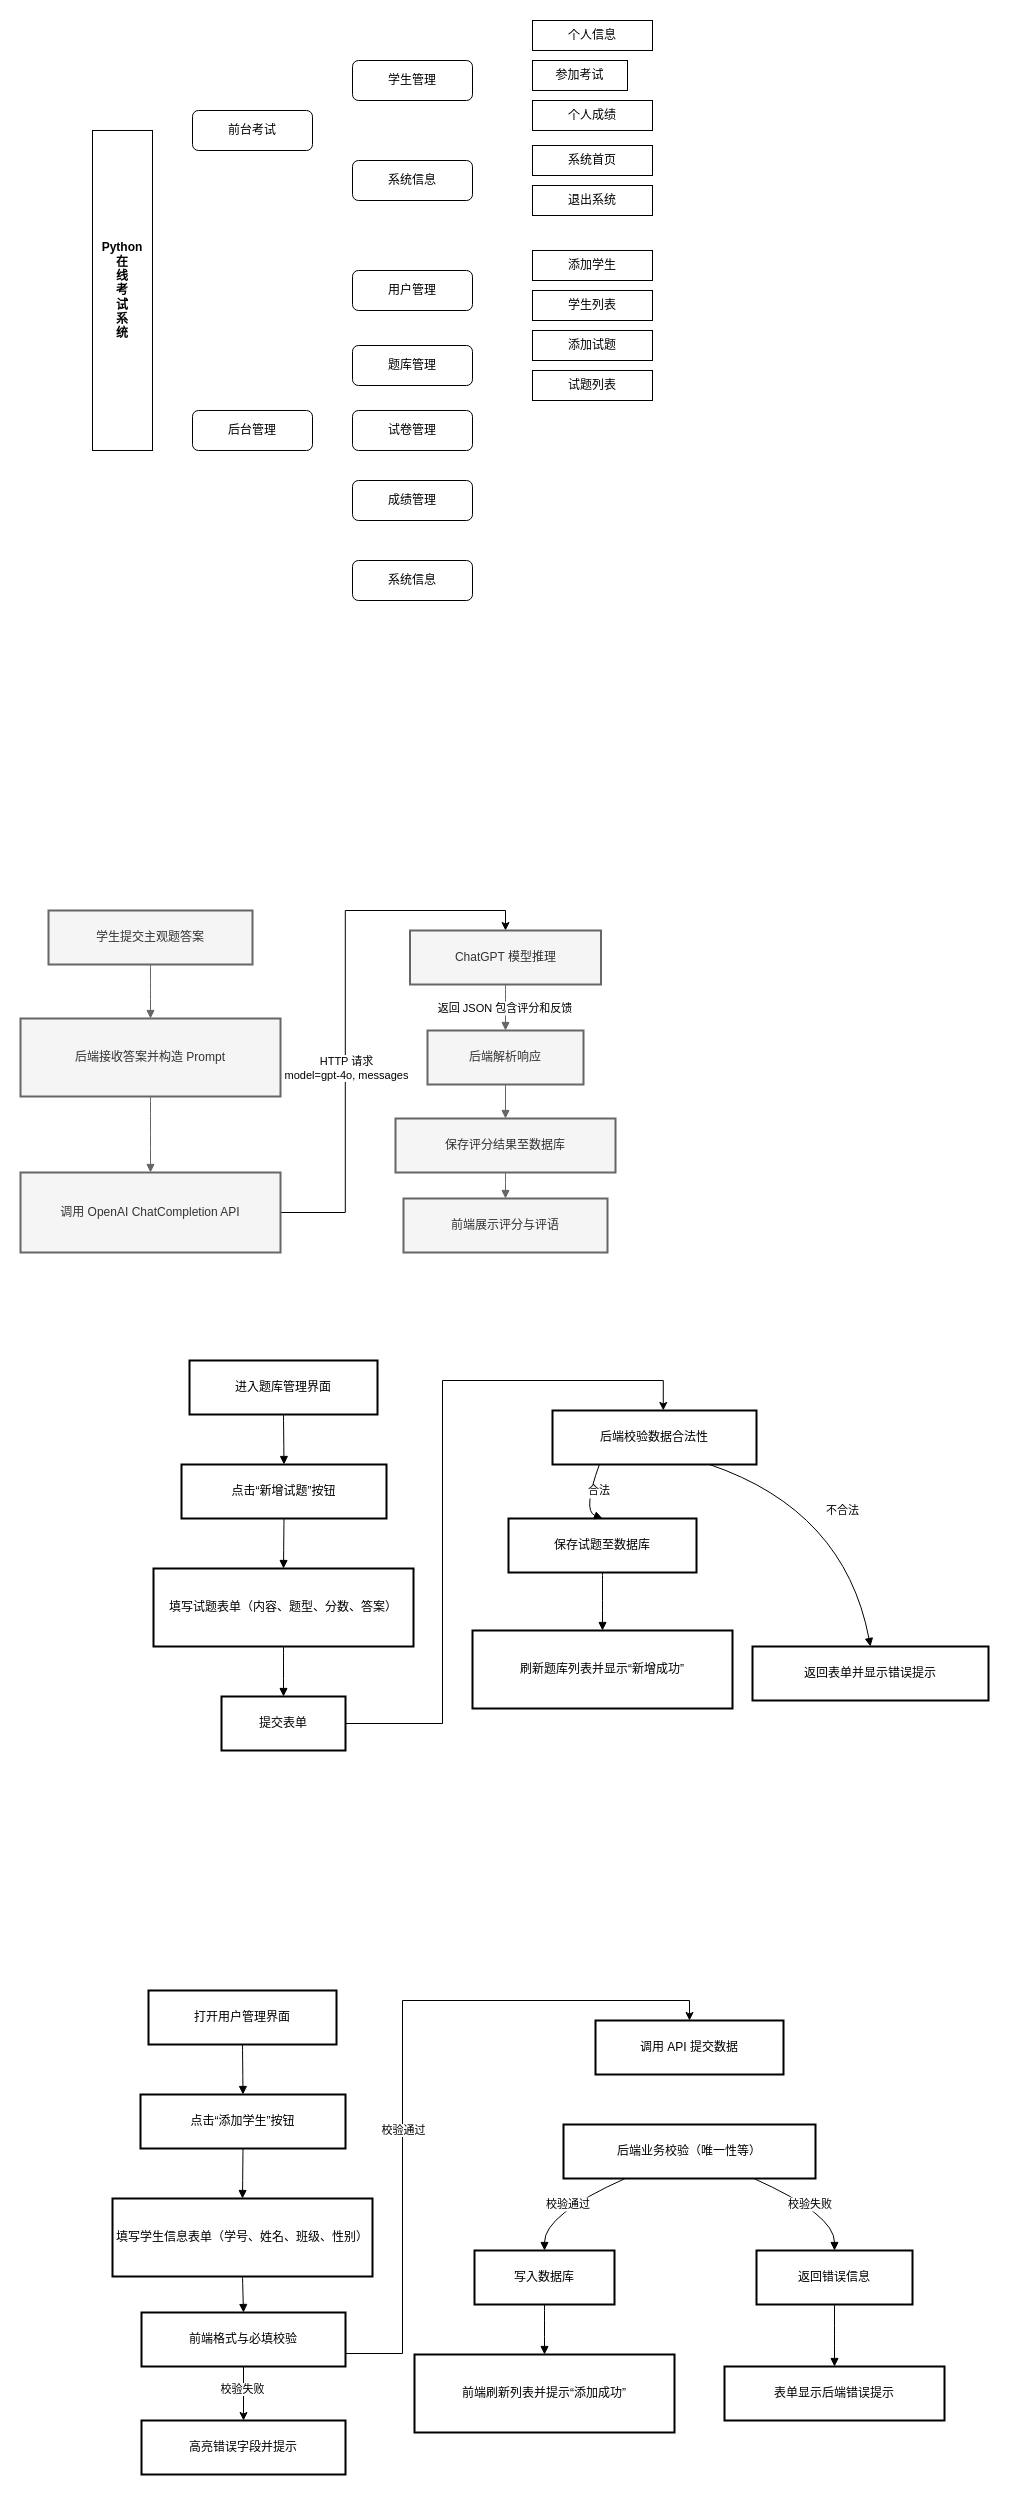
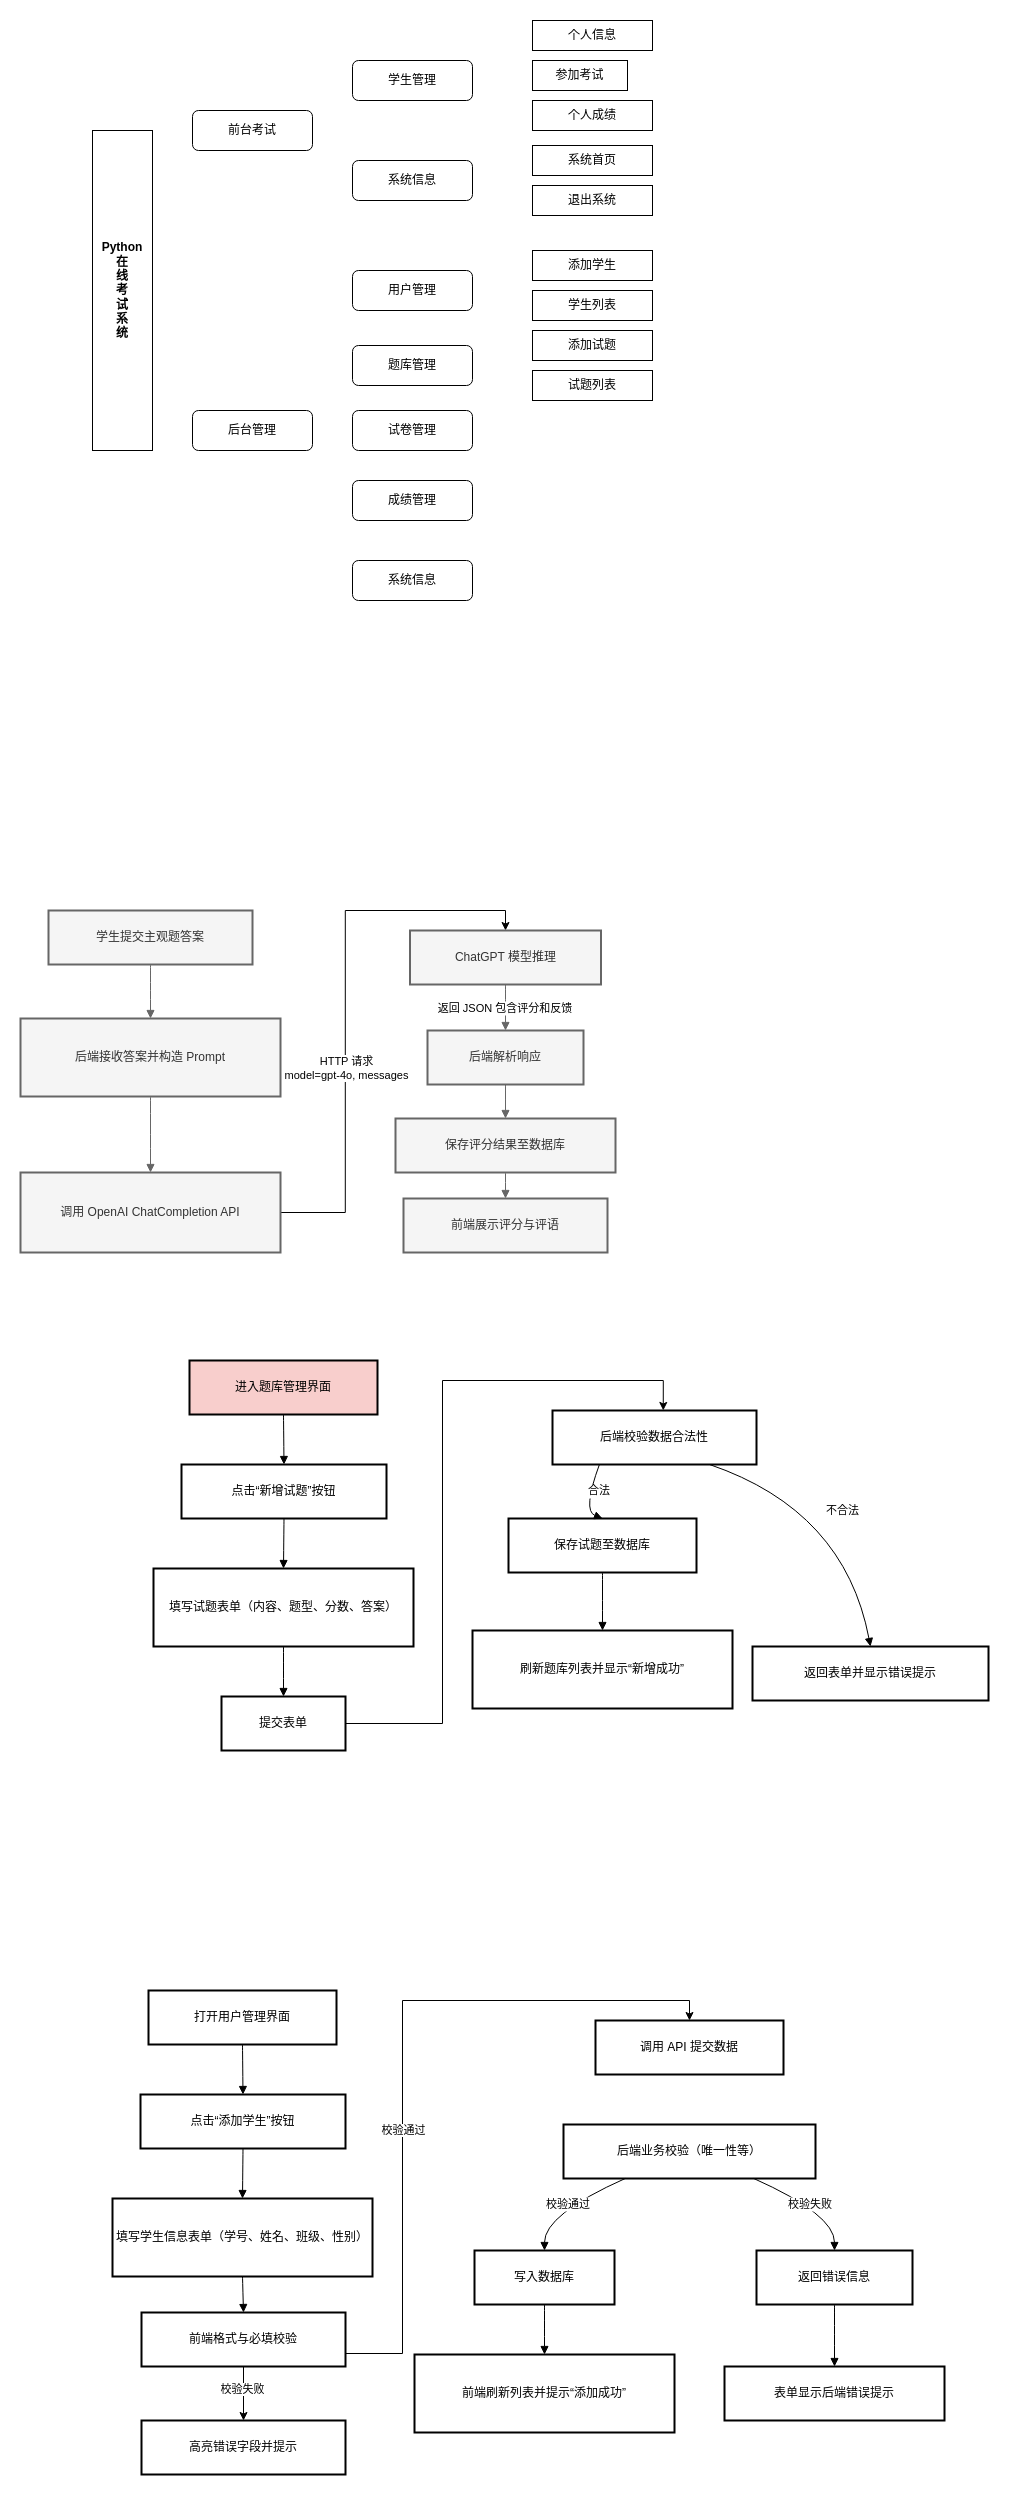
node "进入题库管理界面": fillcolor #ffffff -> #f8cecc
